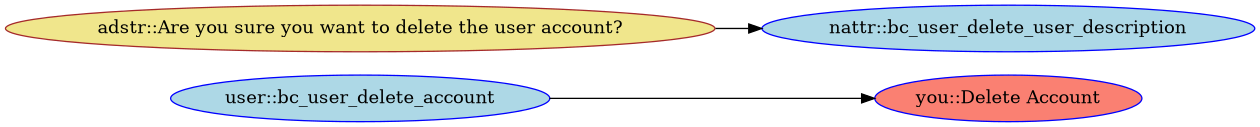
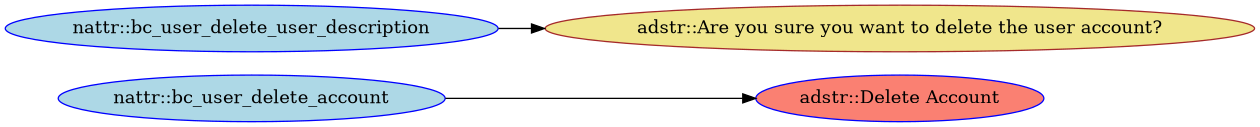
edge "adstr::Are you sure you want to delete the user account?" -> "nattr::bc_user_delete_user_description": reversed
node "user::bc_user_delete_account": label "user::bc_user_delete_account" -> "nattr::bc_user_delete_account"
node "you::Delete Account": label "you::Delete Account" -> "adstr::Delete Account"
